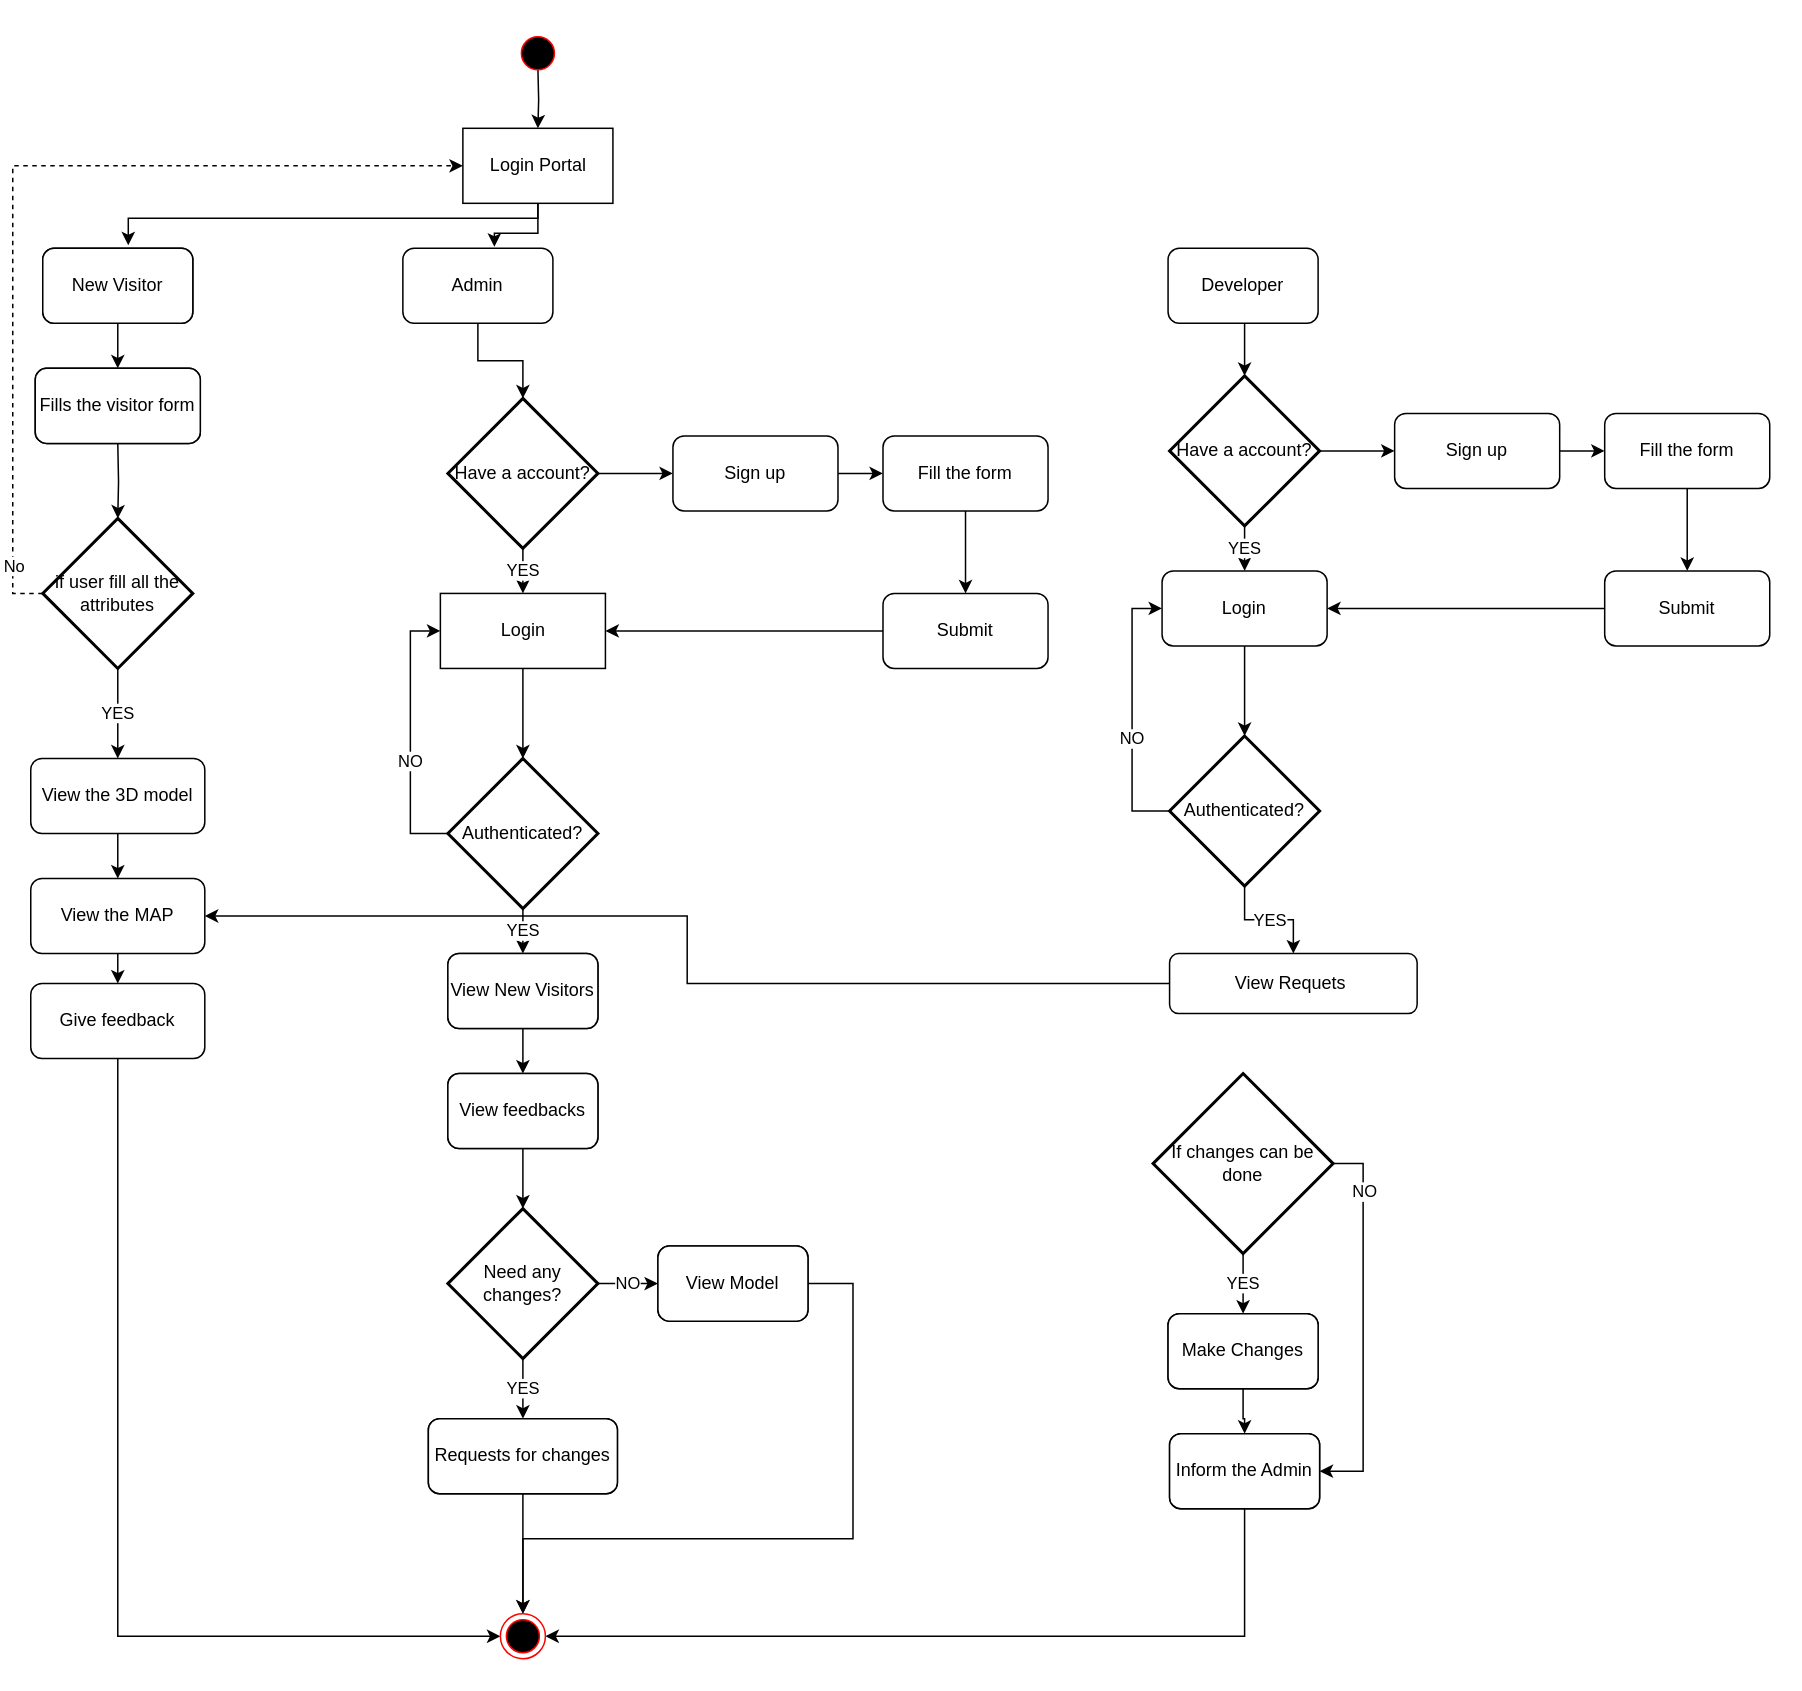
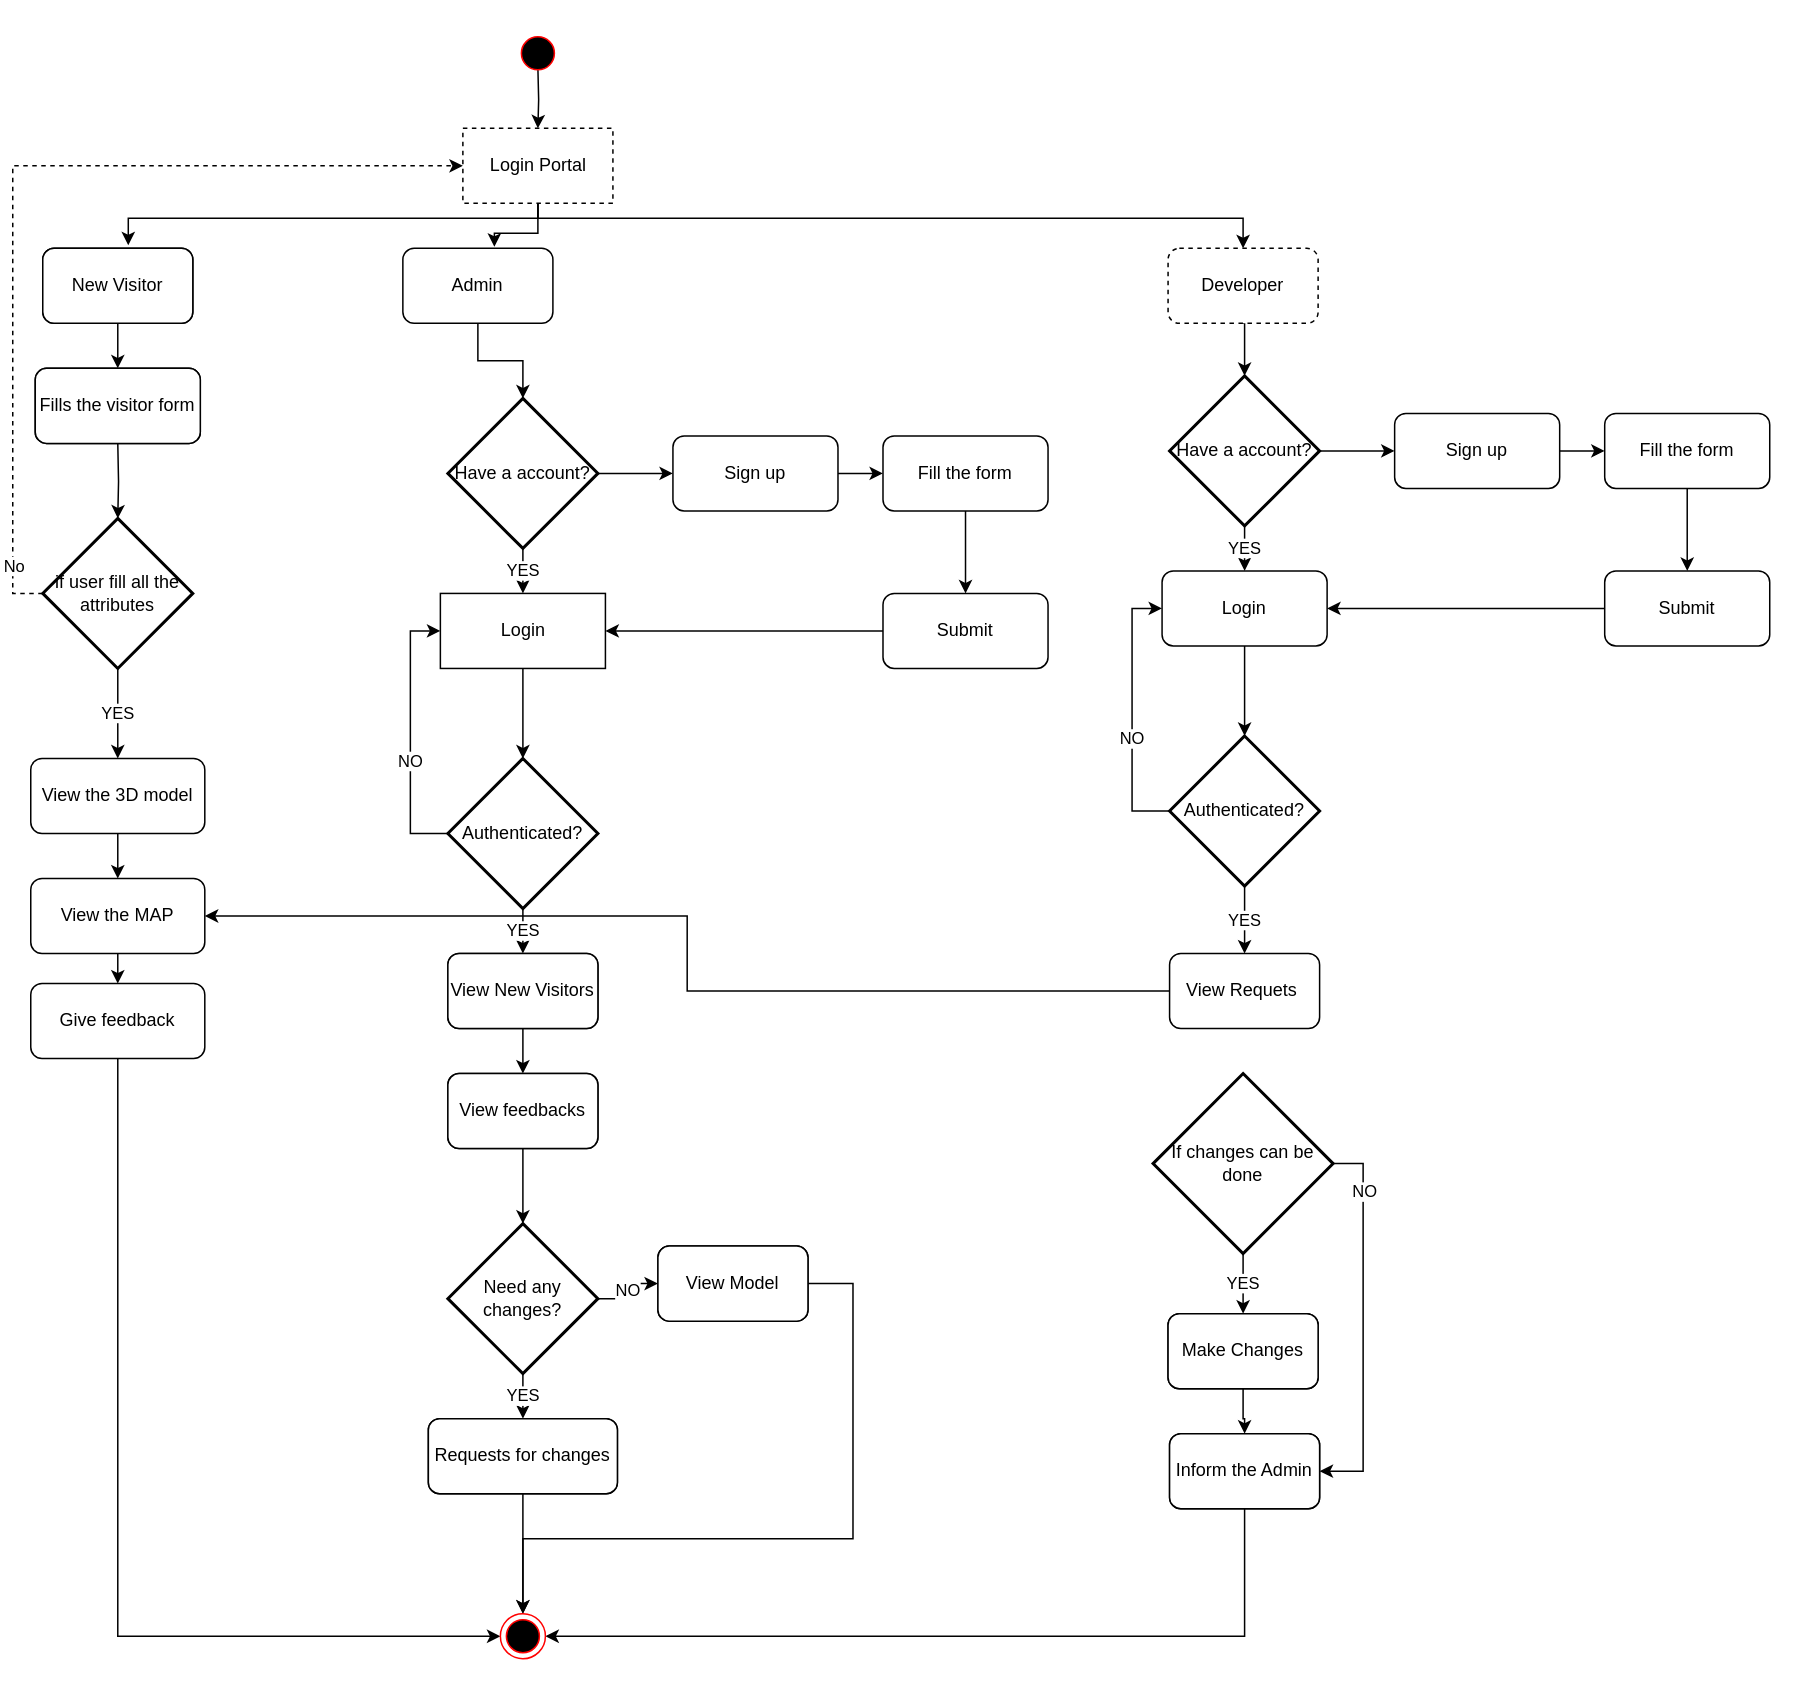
node "Login Portal": style solid -> dashed
edge "Login Portal" -> "Developer": added
node "Developer": style solid -> dashed
node "View Requets": size 248x60 -> 150x75
node "Need any changes?": moved (523, 1283) -> (523, 1298)
